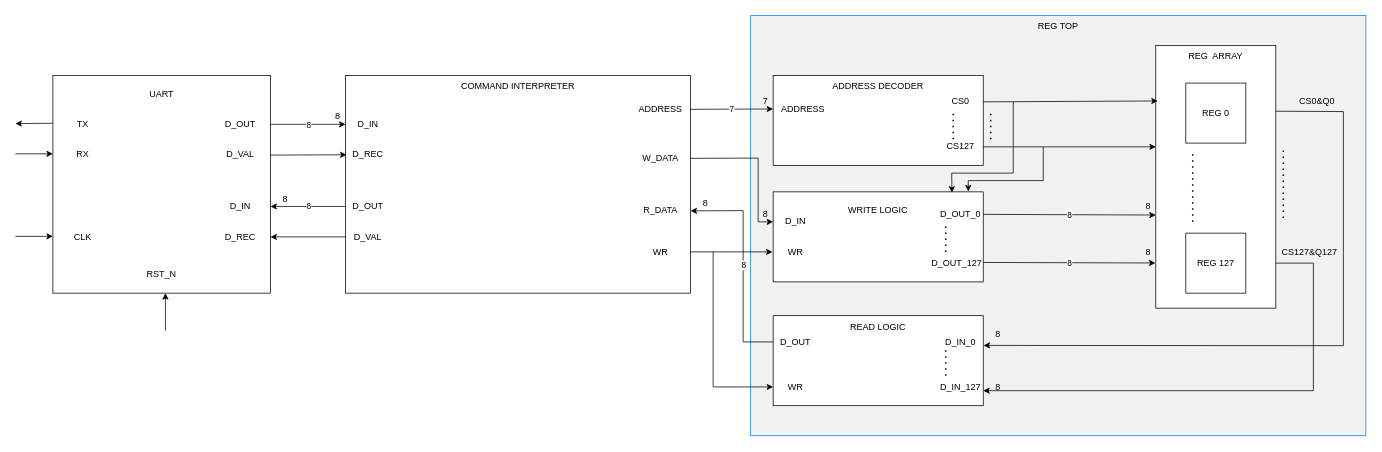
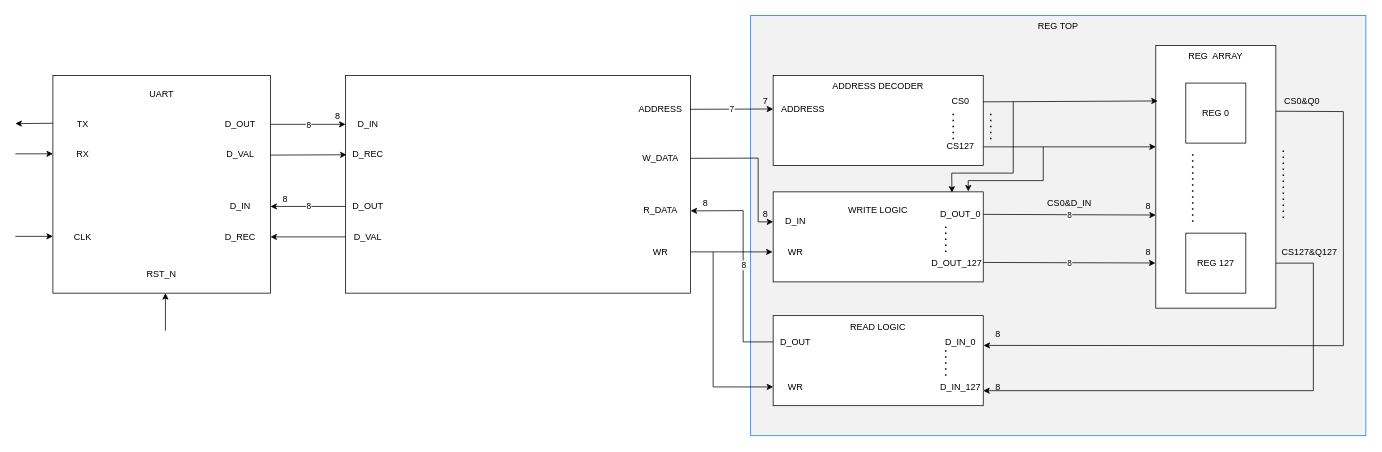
node "COMMAND INTERPRETER": removed
node "CS0&Q0": moved (1317, 102) -> (1302, 102)
node "CS0&D_IN": added
